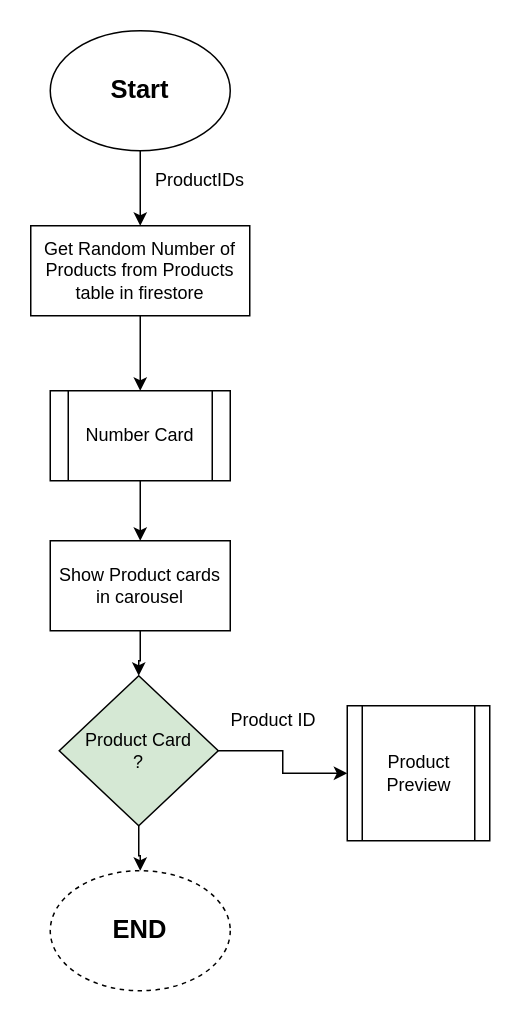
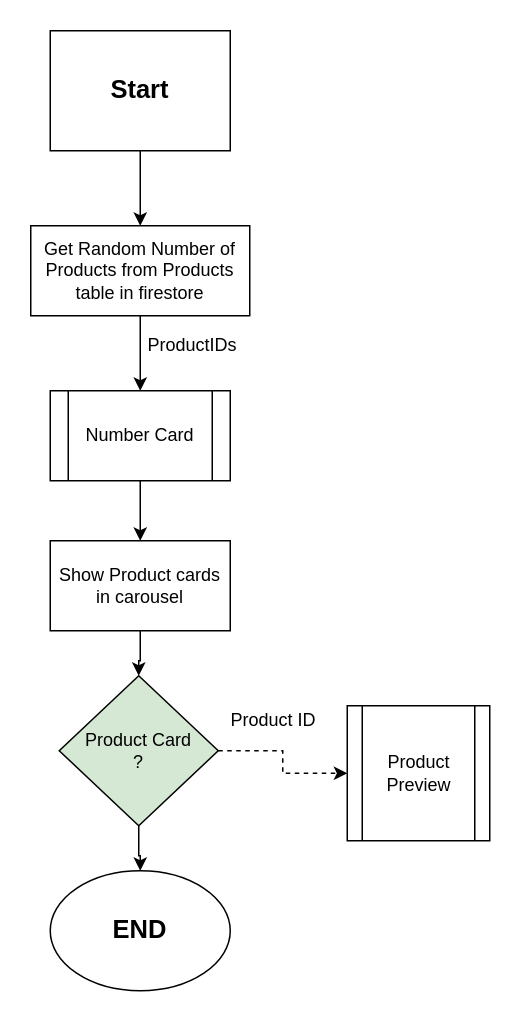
node "Start": shape ellipse -> rectangle
node "ProductIDs": moved (200, 181) -> (193, 346)
edge "Product Card ?" -> "Product Preview": style solid -> dashed
node "END": style dashed -> solid
